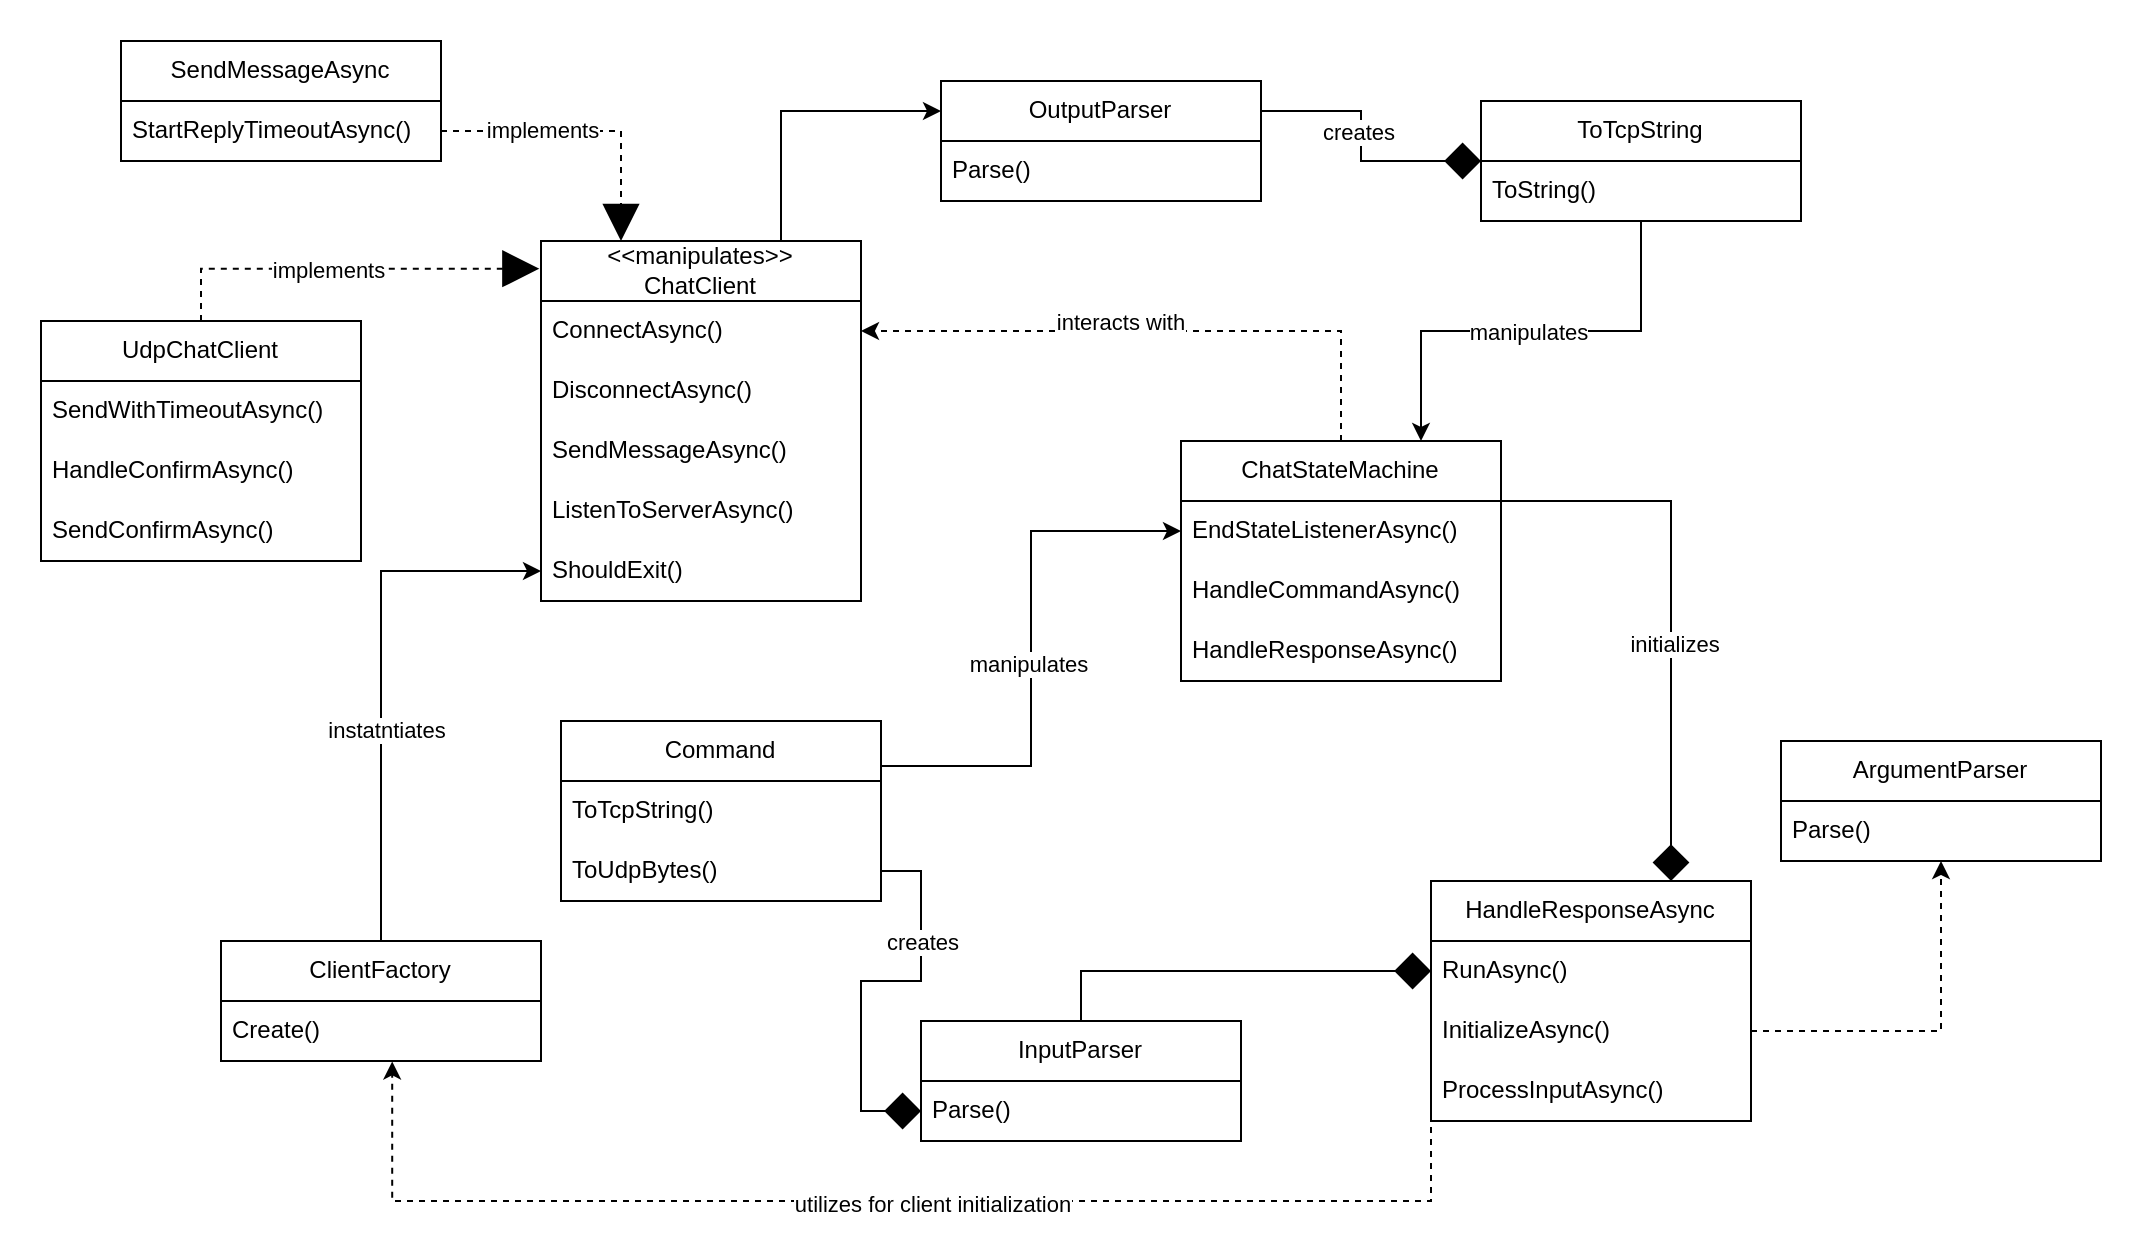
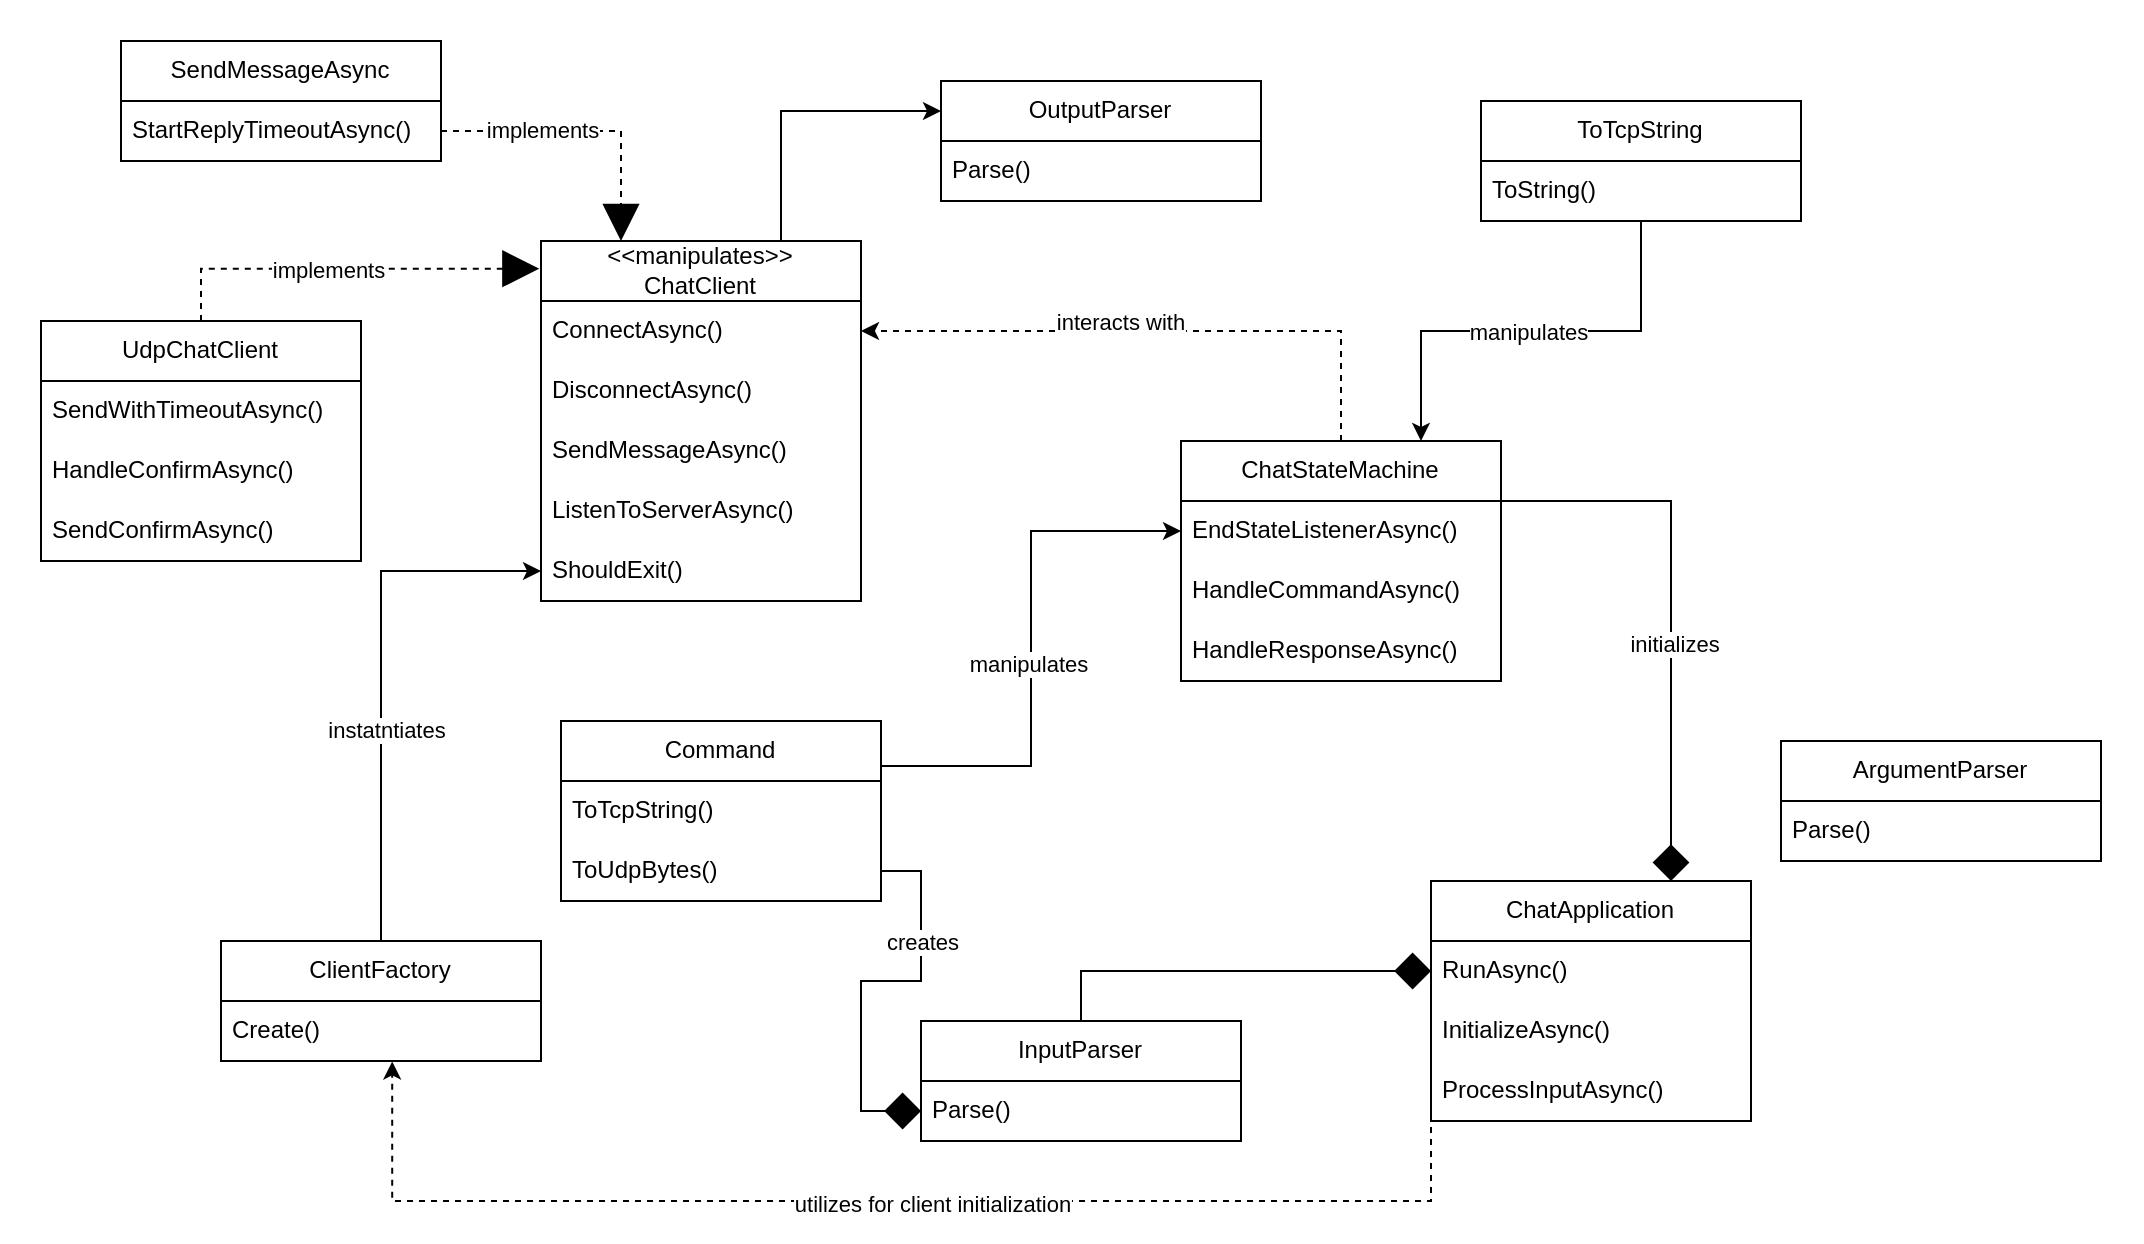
edge "OutputParser" -> "ToTcpString": removed, label "creates"
node "HandleResponseAsync": label "HandleResponseAsync" -> "ChatApplication"
edge "InitializeAsync()" -> "ArgumentParser": removed
